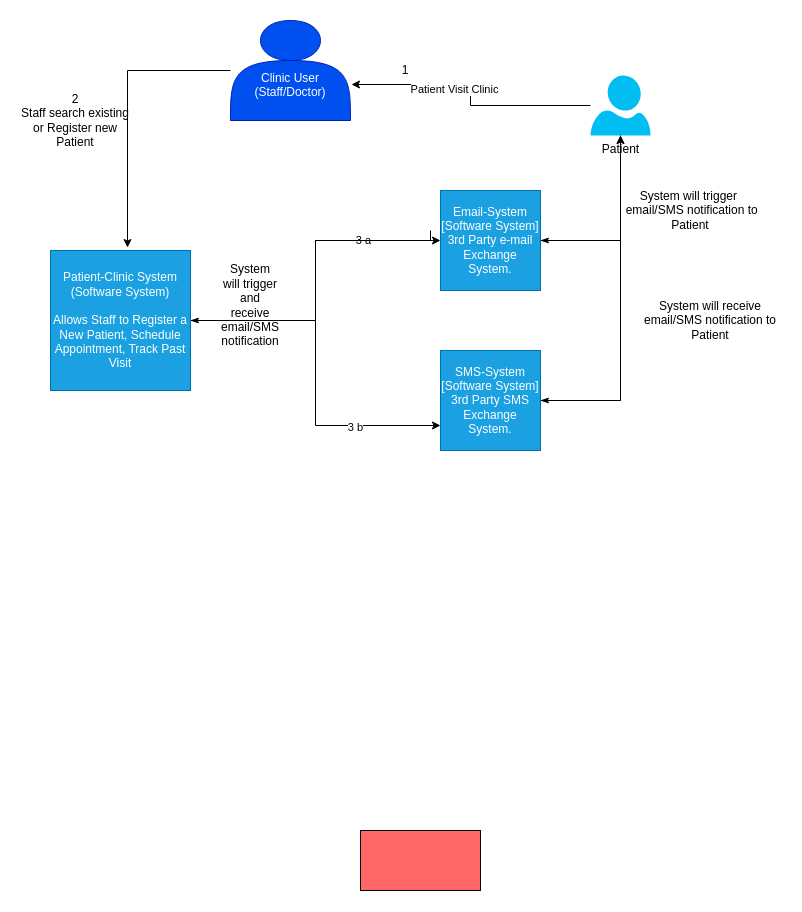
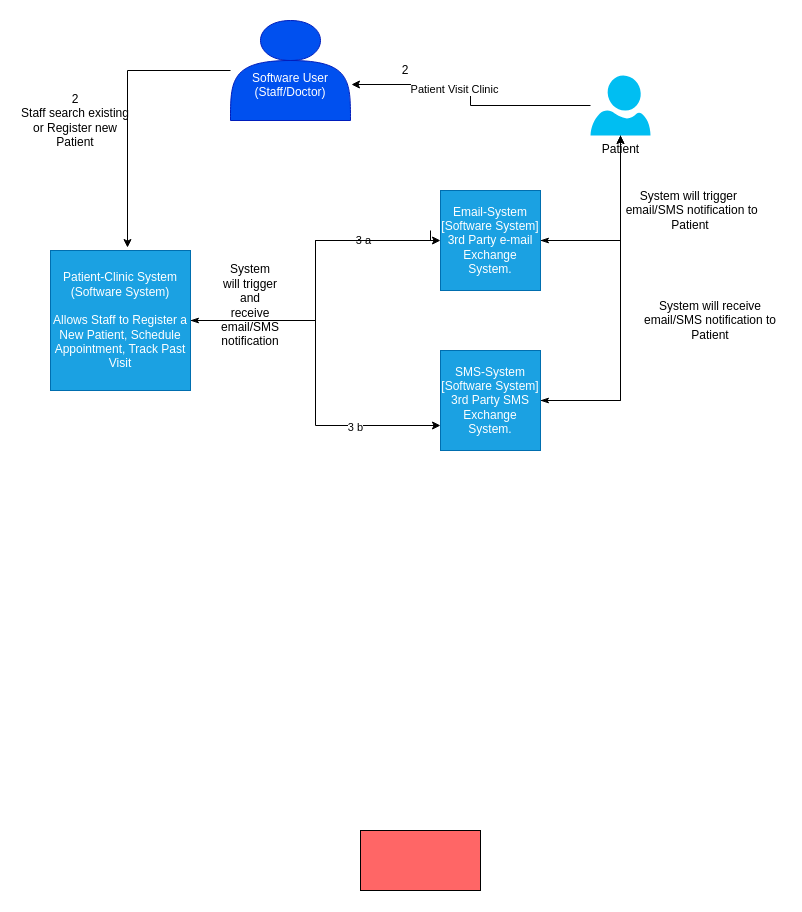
node "Clinic User (Staff/Doctor)": label "Clinic User (Staff/Doctor)" -> "Software User (Staff/Doctor)"
node "1": label "1" -> "2"
